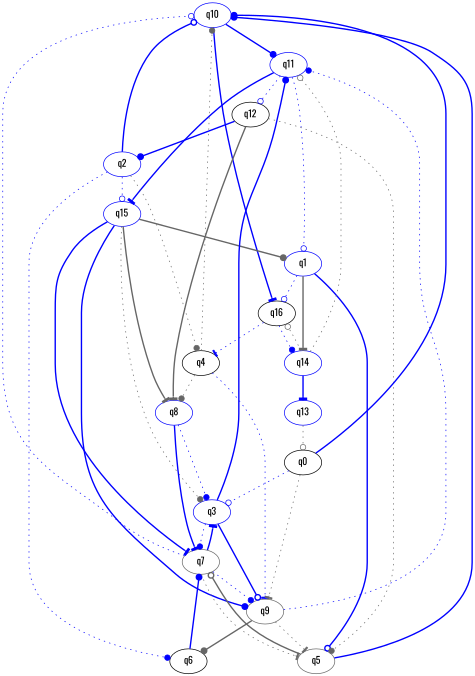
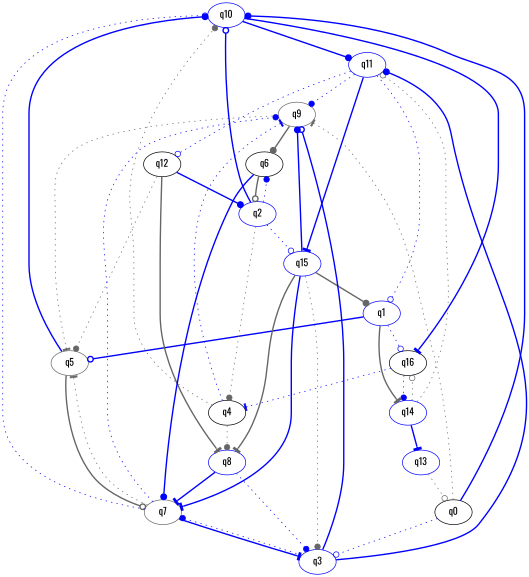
edge "q6" -> "q2": added
edge "q9" -> "q11": reversed
